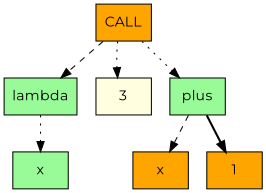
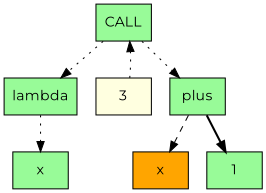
node "CALL": fillcolor orange -> palegreen
edge "CALL" -> "3": reversed
edge "CALL" -> "lambda": style dashed -> dotted
node "1": fillcolor orange -> palegreen
